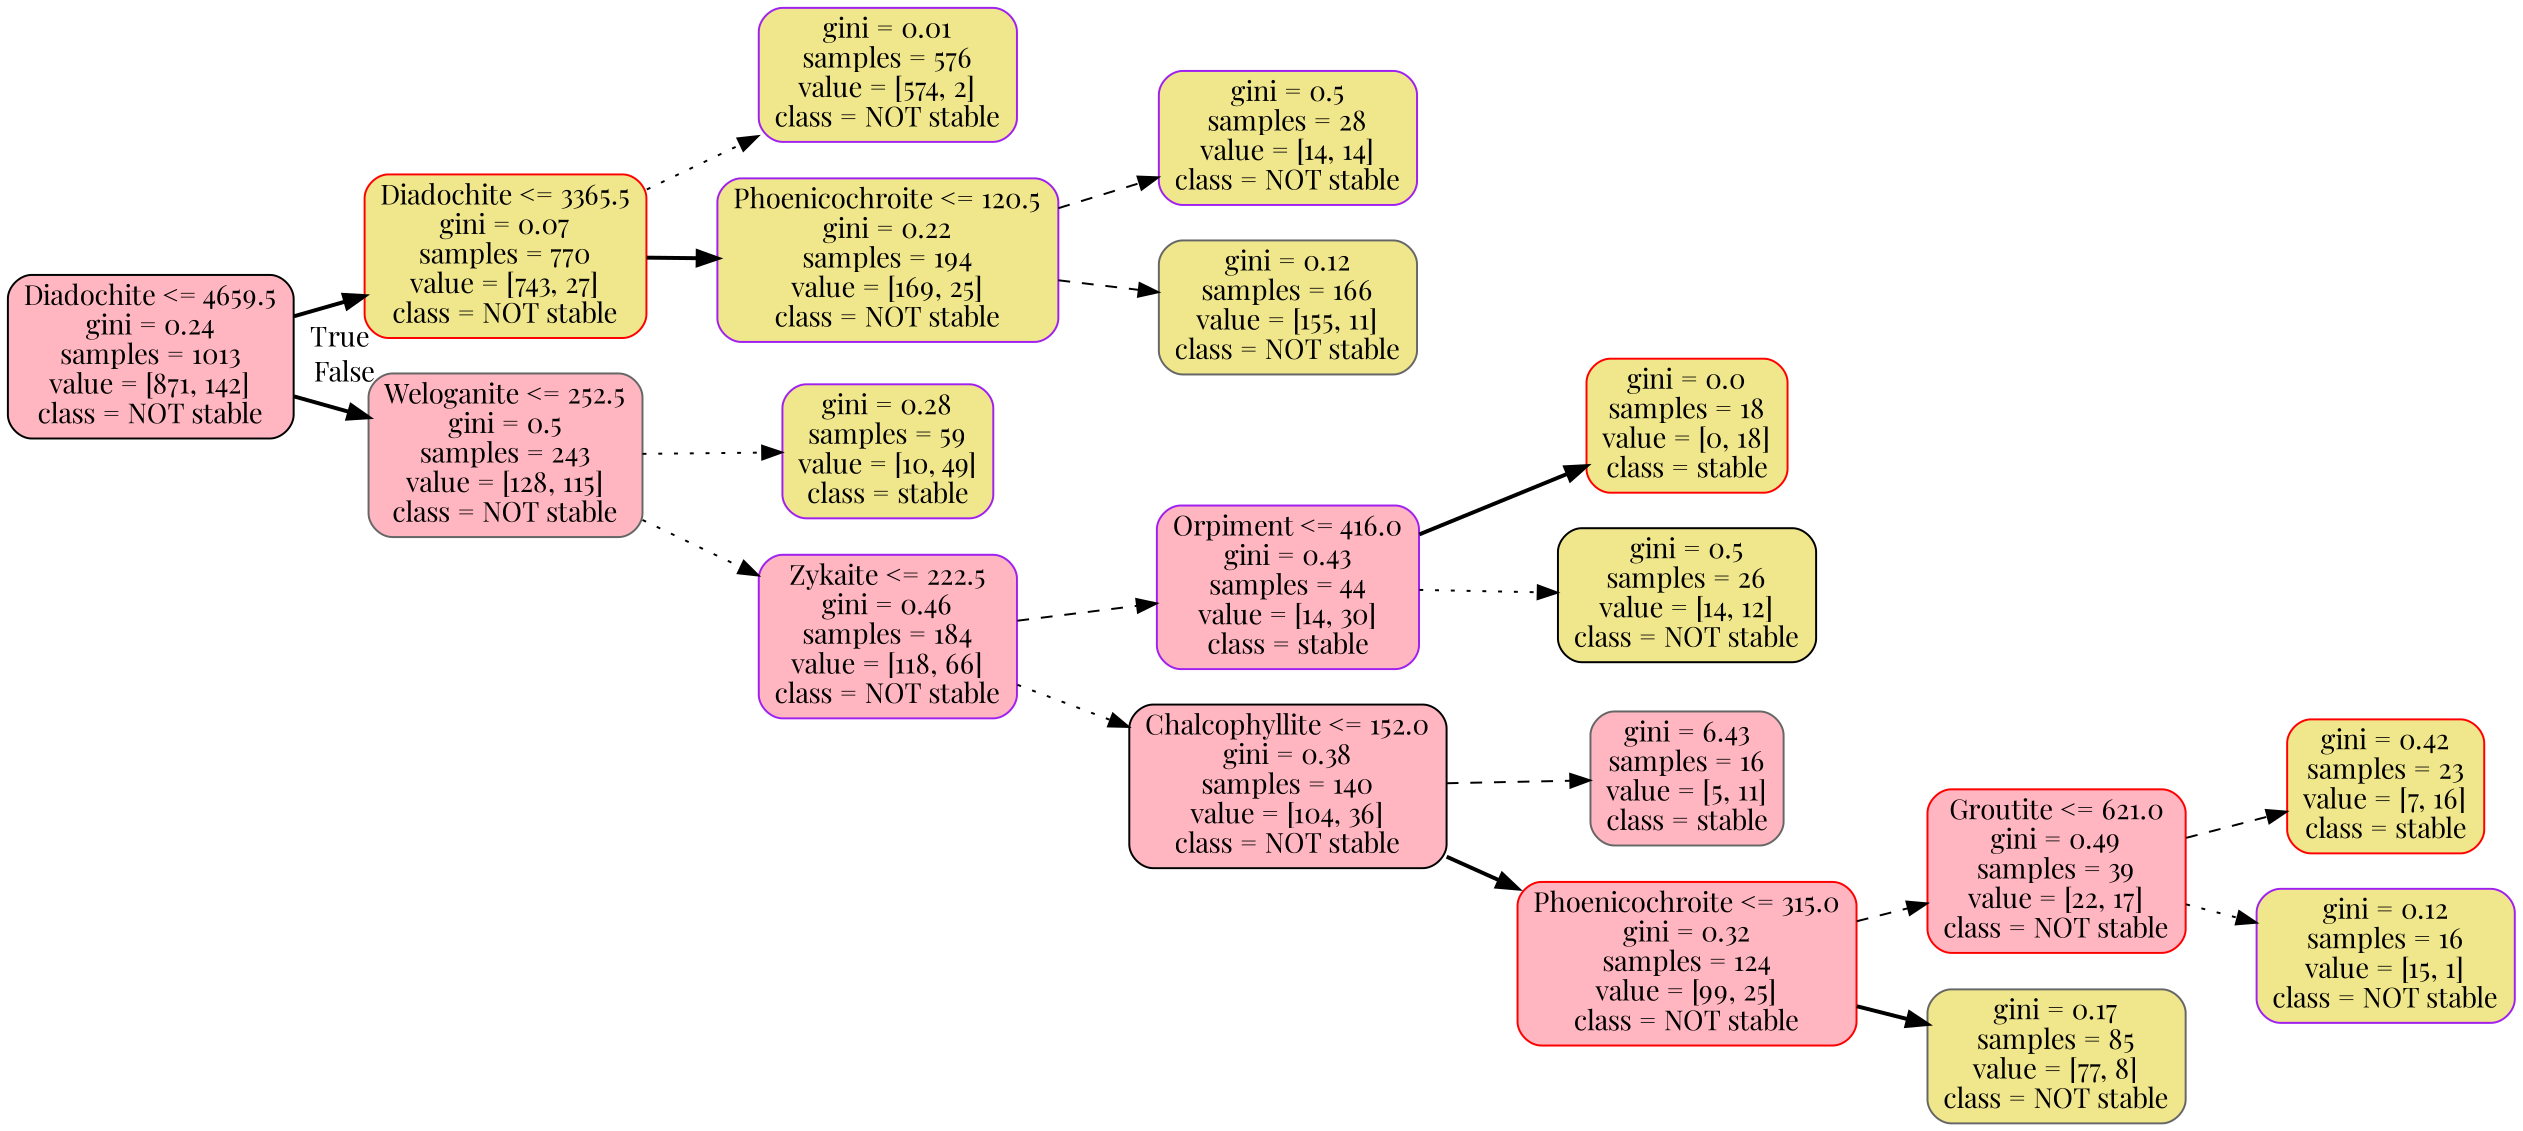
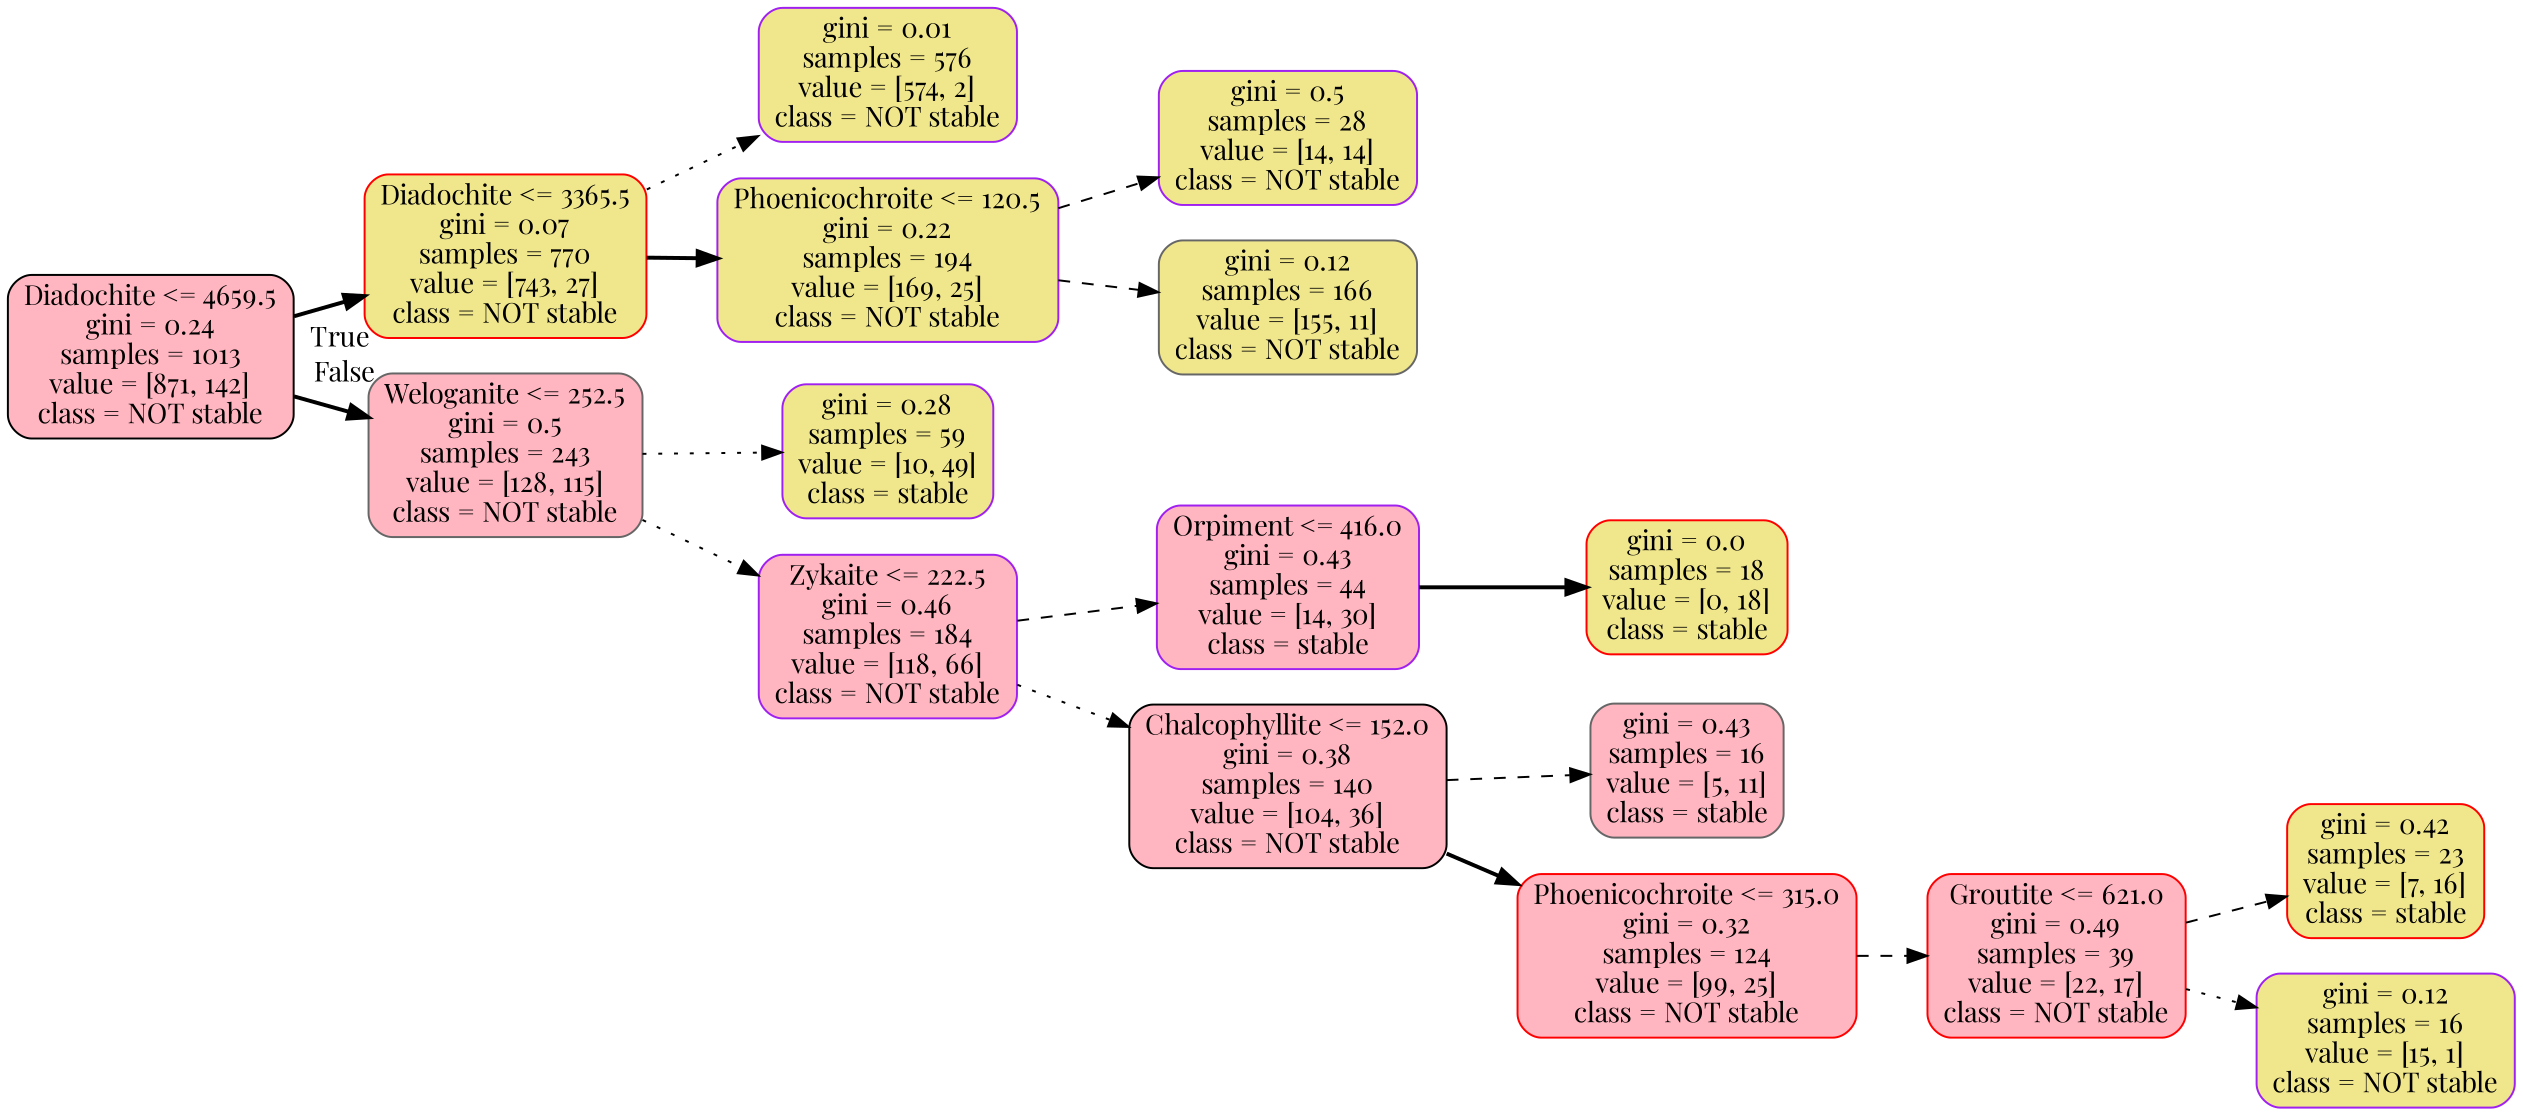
node "gini = 0.5 samples = 26 value = [14, 12] class = NOT stable": removed
node "gini = 6.43 samples = 16 value = [5, 11] class = stable": label "gini = 6.43 samples = 16 value = [5, 11] class = stable" -> "gini = 0.43 samples = 16 value = [5, 11] class = stable"
node "gini = 0.17 samples = 85 value = [77, 8] class = NOT stable": removed
